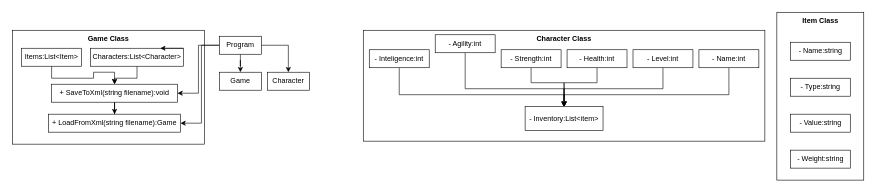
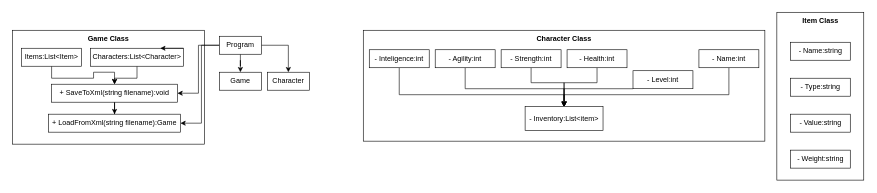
node "- Agility:int": moved (465, 44) -> (465, 59)
node "- Level:int": moved (663, 59) -> (663, 80)
